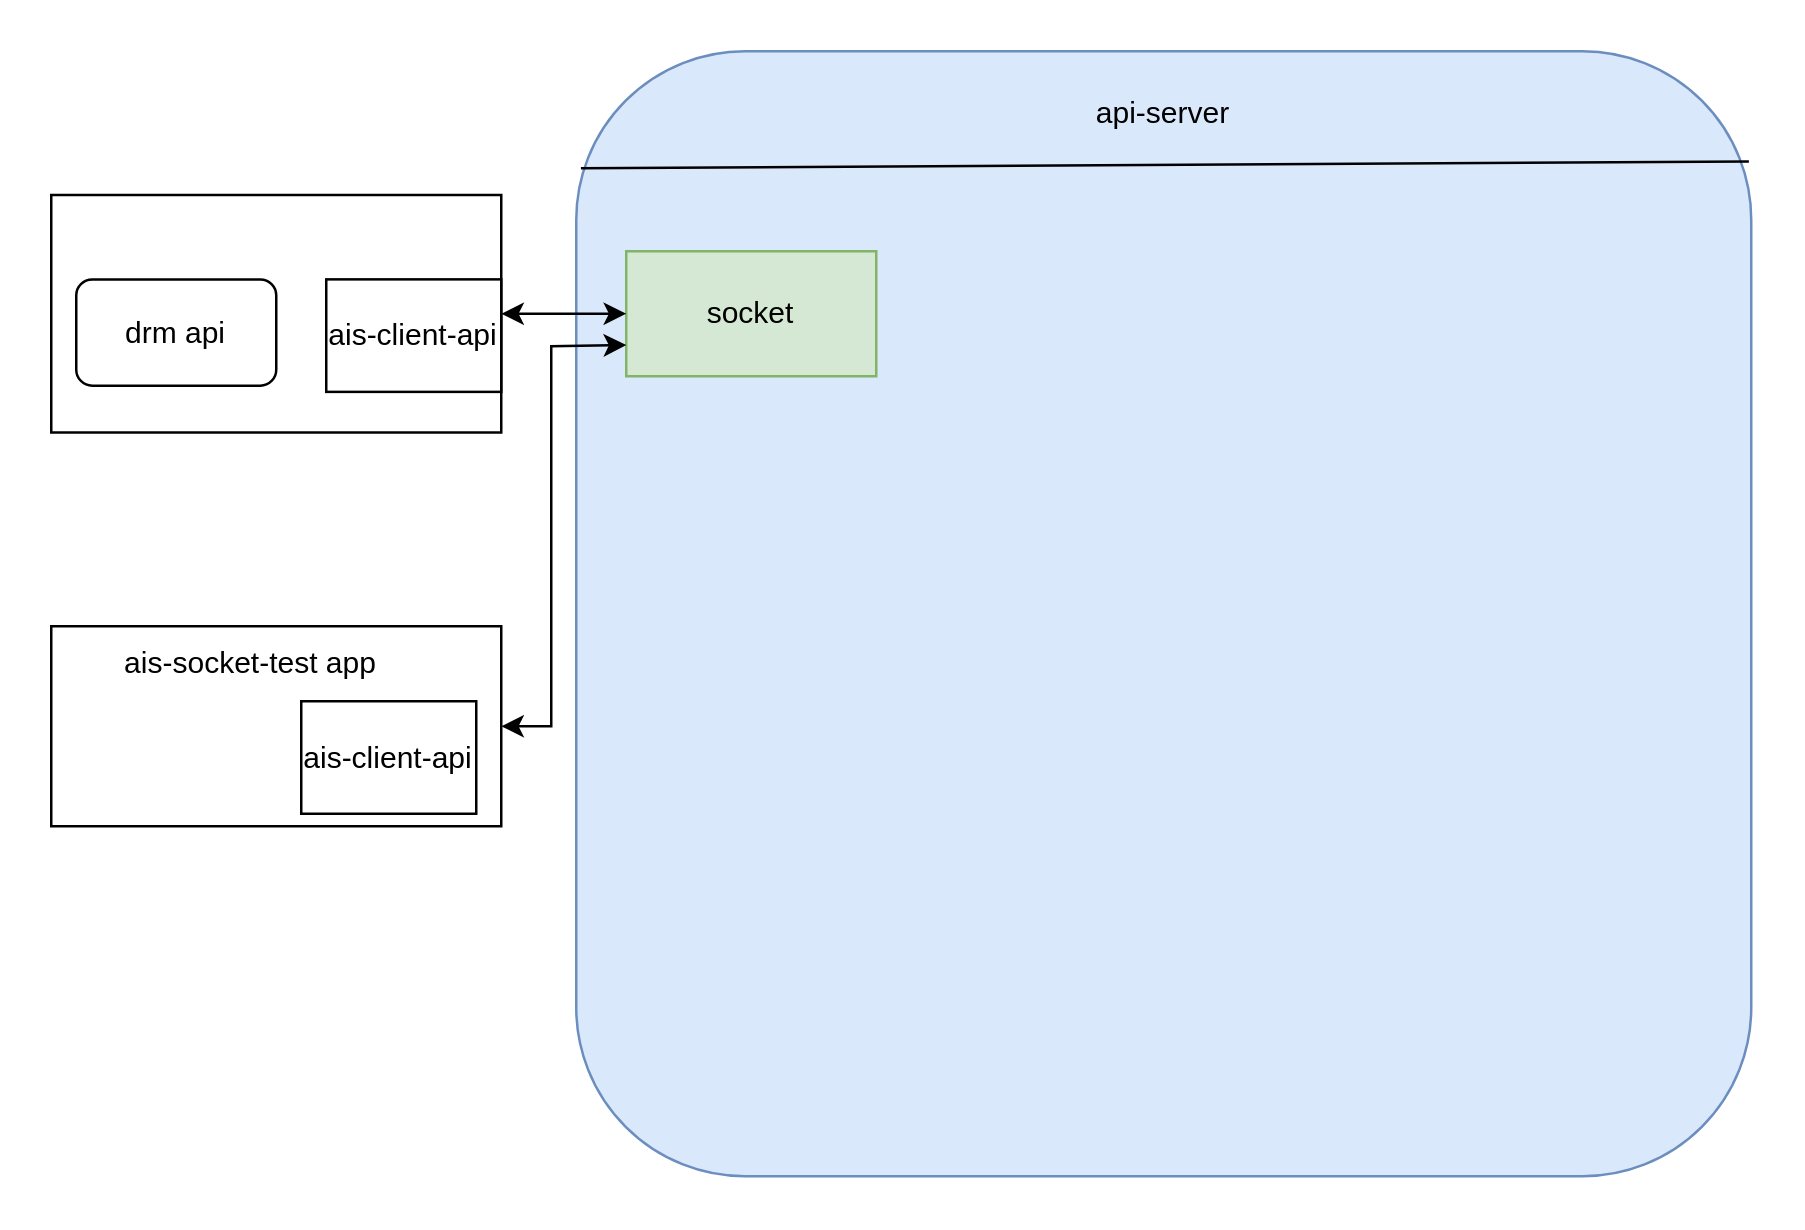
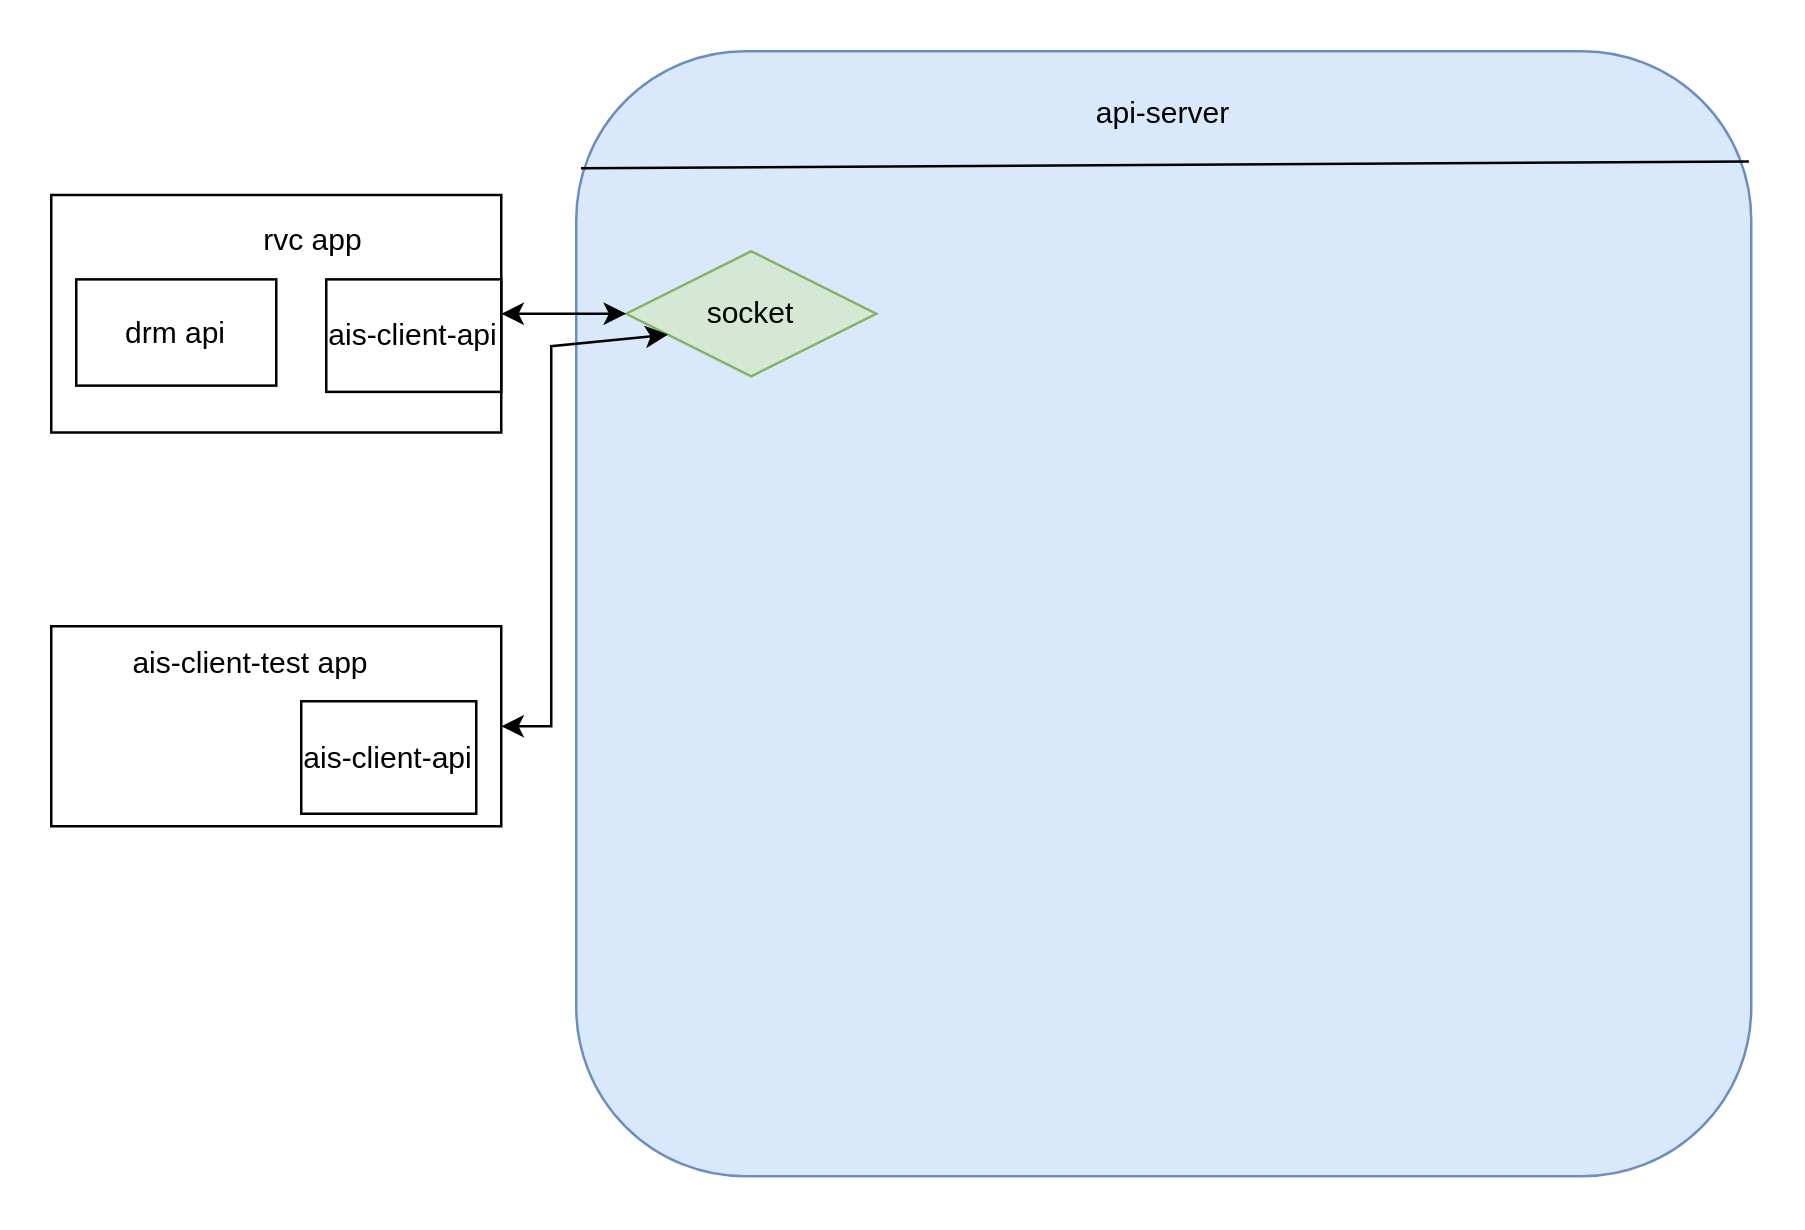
node "rvc app": added
node "socket": shape rectangle -> diamond
node "drm api": shape rounded rectangle -> rectangle
node "ais-socket-test app": label "ais-socket-test app" -> "ais-client-test app"
